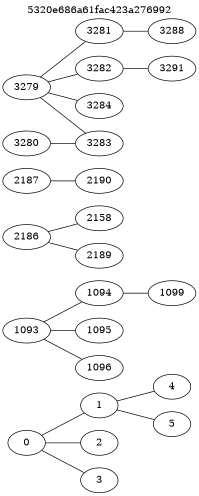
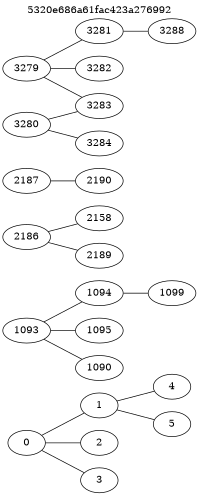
node "3291": removed
edge "3279" -- "3284": now "3280" -- "3284"
node "1096": label "1096" -> "1090"
